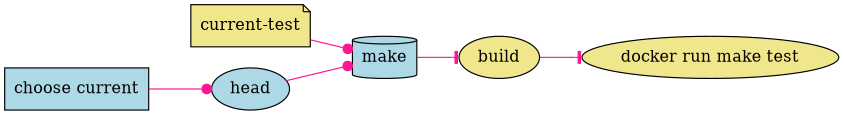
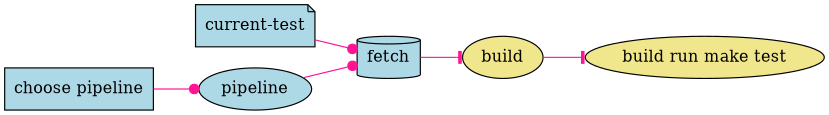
node "current-test": fillcolor khaki -> lightblue
node "make": label "make" -> "fetch"
node "docker run make test": label "docker run make test" -> "build run make test"
node "choose current": label "choose current" -> "choose pipeline"
node "head": label "head" -> "pipeline"
